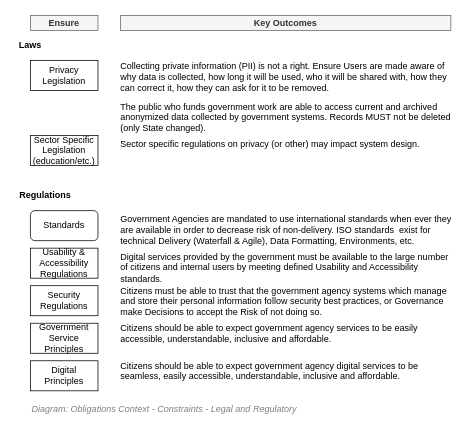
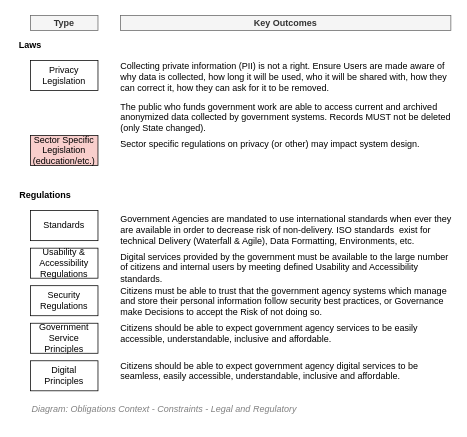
node "Ensure": label "Ensure" -> "Type"
node "Sector Specific Legislation (education/etc.)": fillcolor #ffffff -> #f8cecc
node "Standards": shape rounded rectangle -> rectangle
